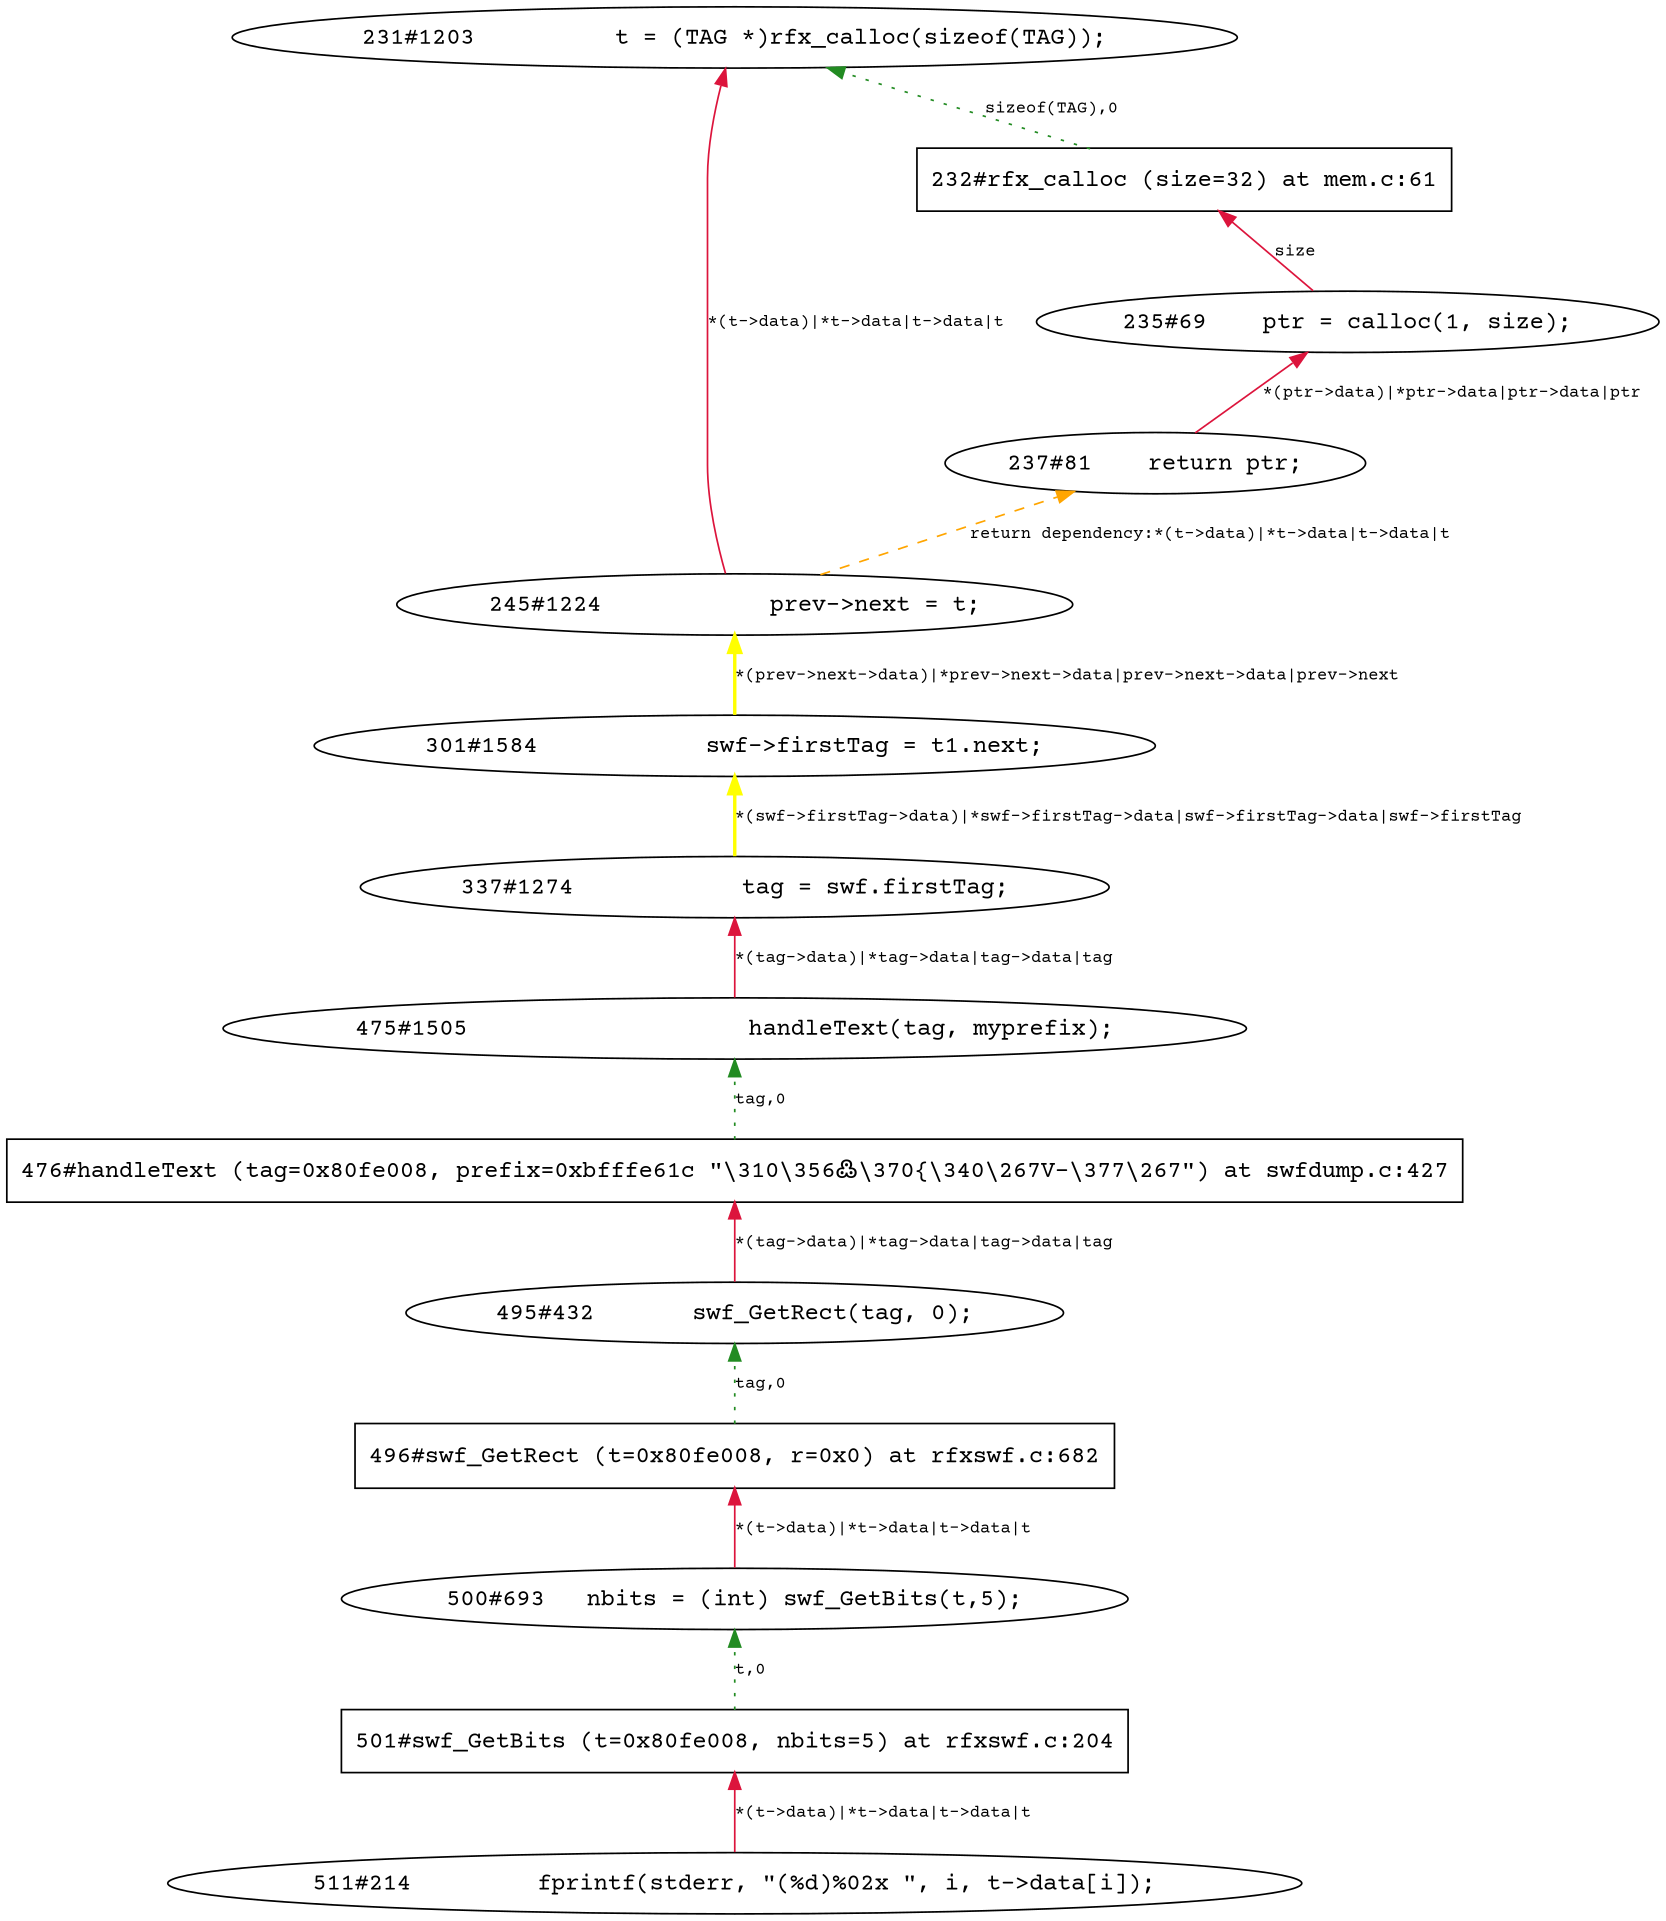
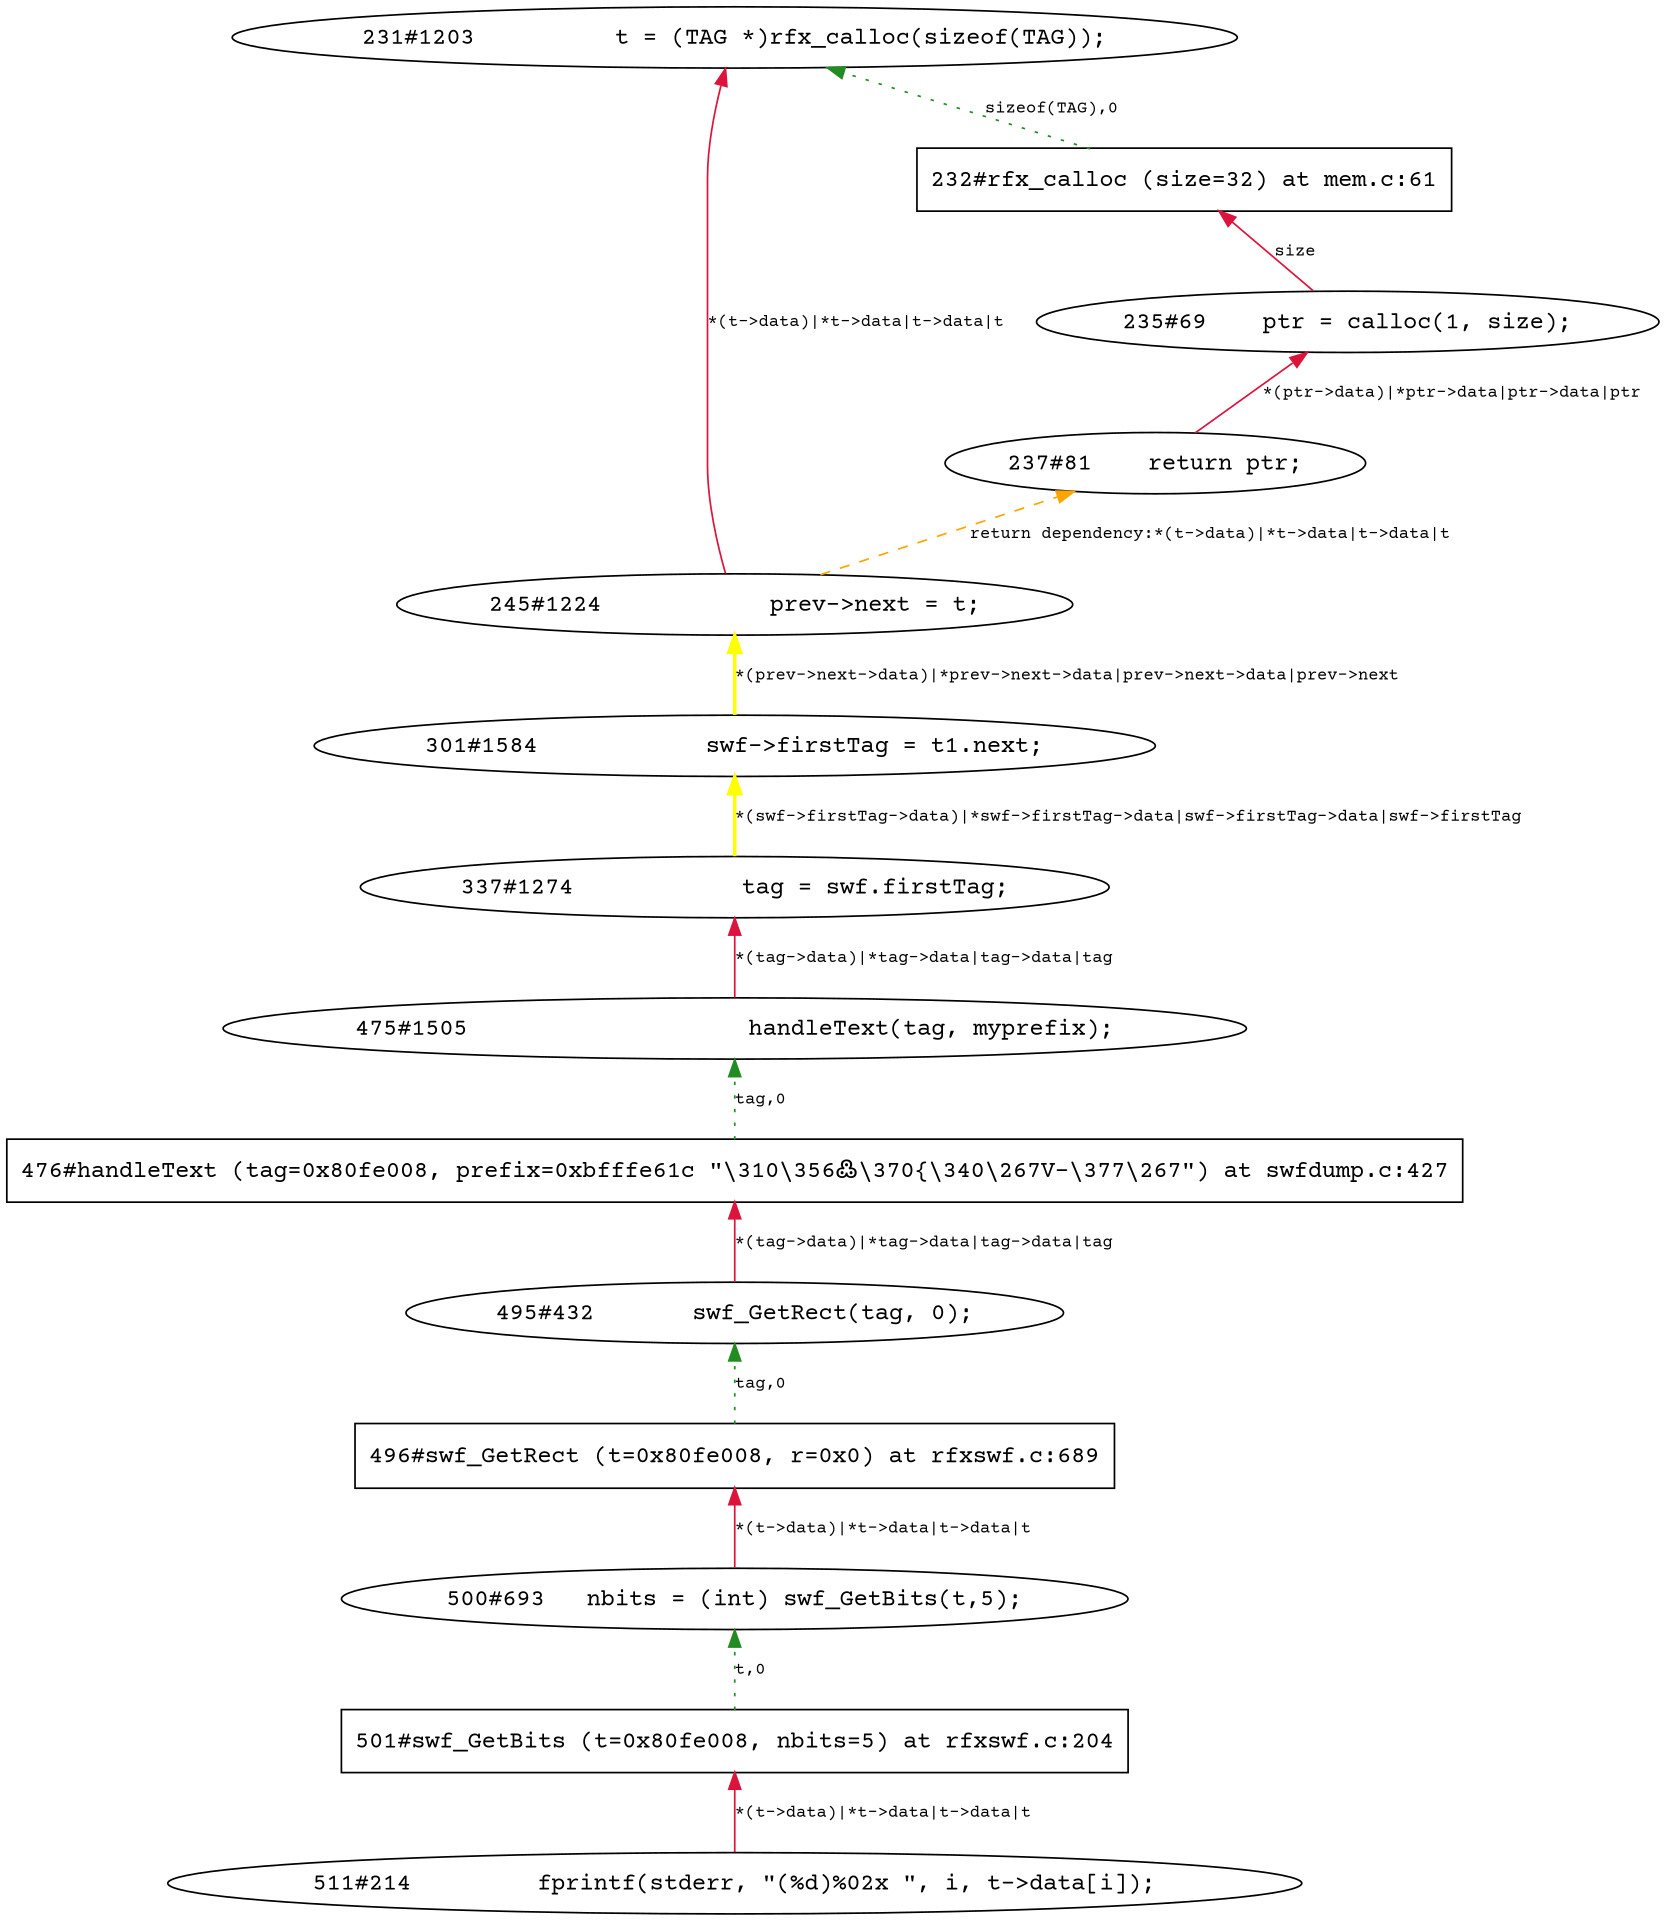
node "496#swf_GetRect (t=0x80fe008, r=0x0) at rfxswf.c:682": label "496#swf_GetRect (t=0x80fe008, r=0x0) at rfxswf.c:682" -> "496#swf_GetRect (t=0x80fe008, r=0x0) at rfxswf.c:689"
